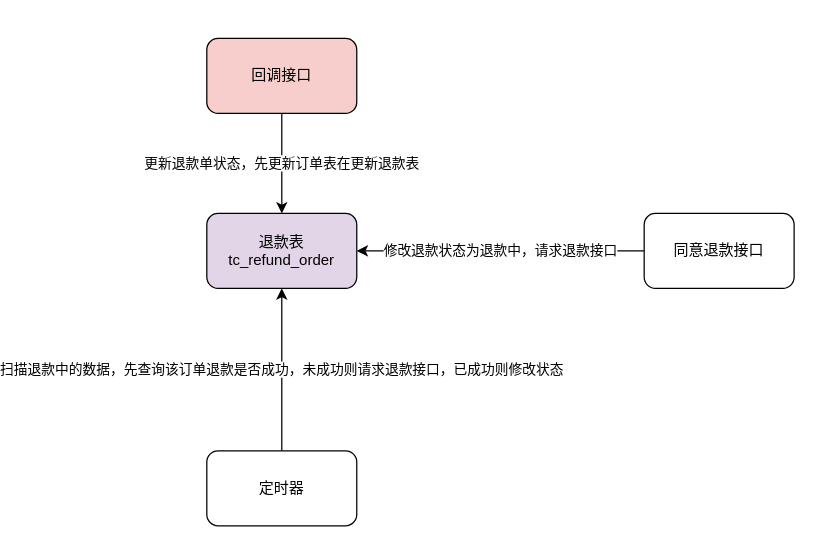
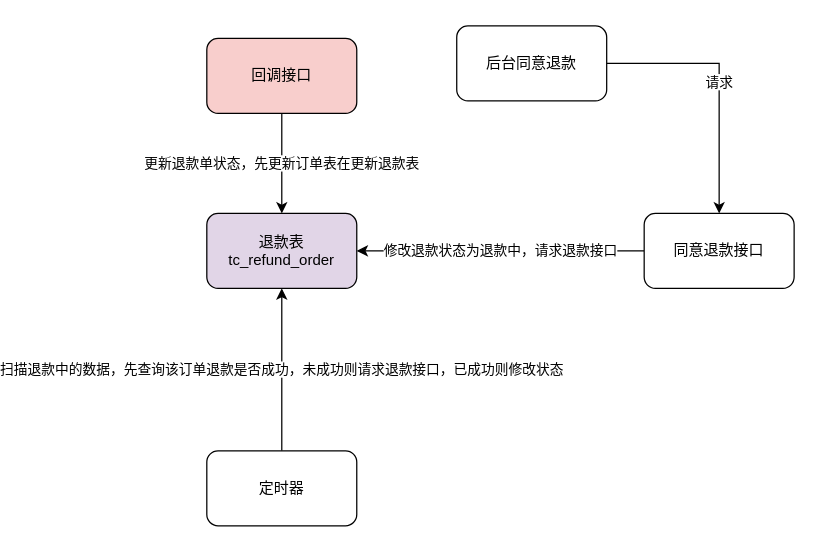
node "后台同意退款": added
edge "后台同意退款" -> "同意退款接口": added, label "请求"
